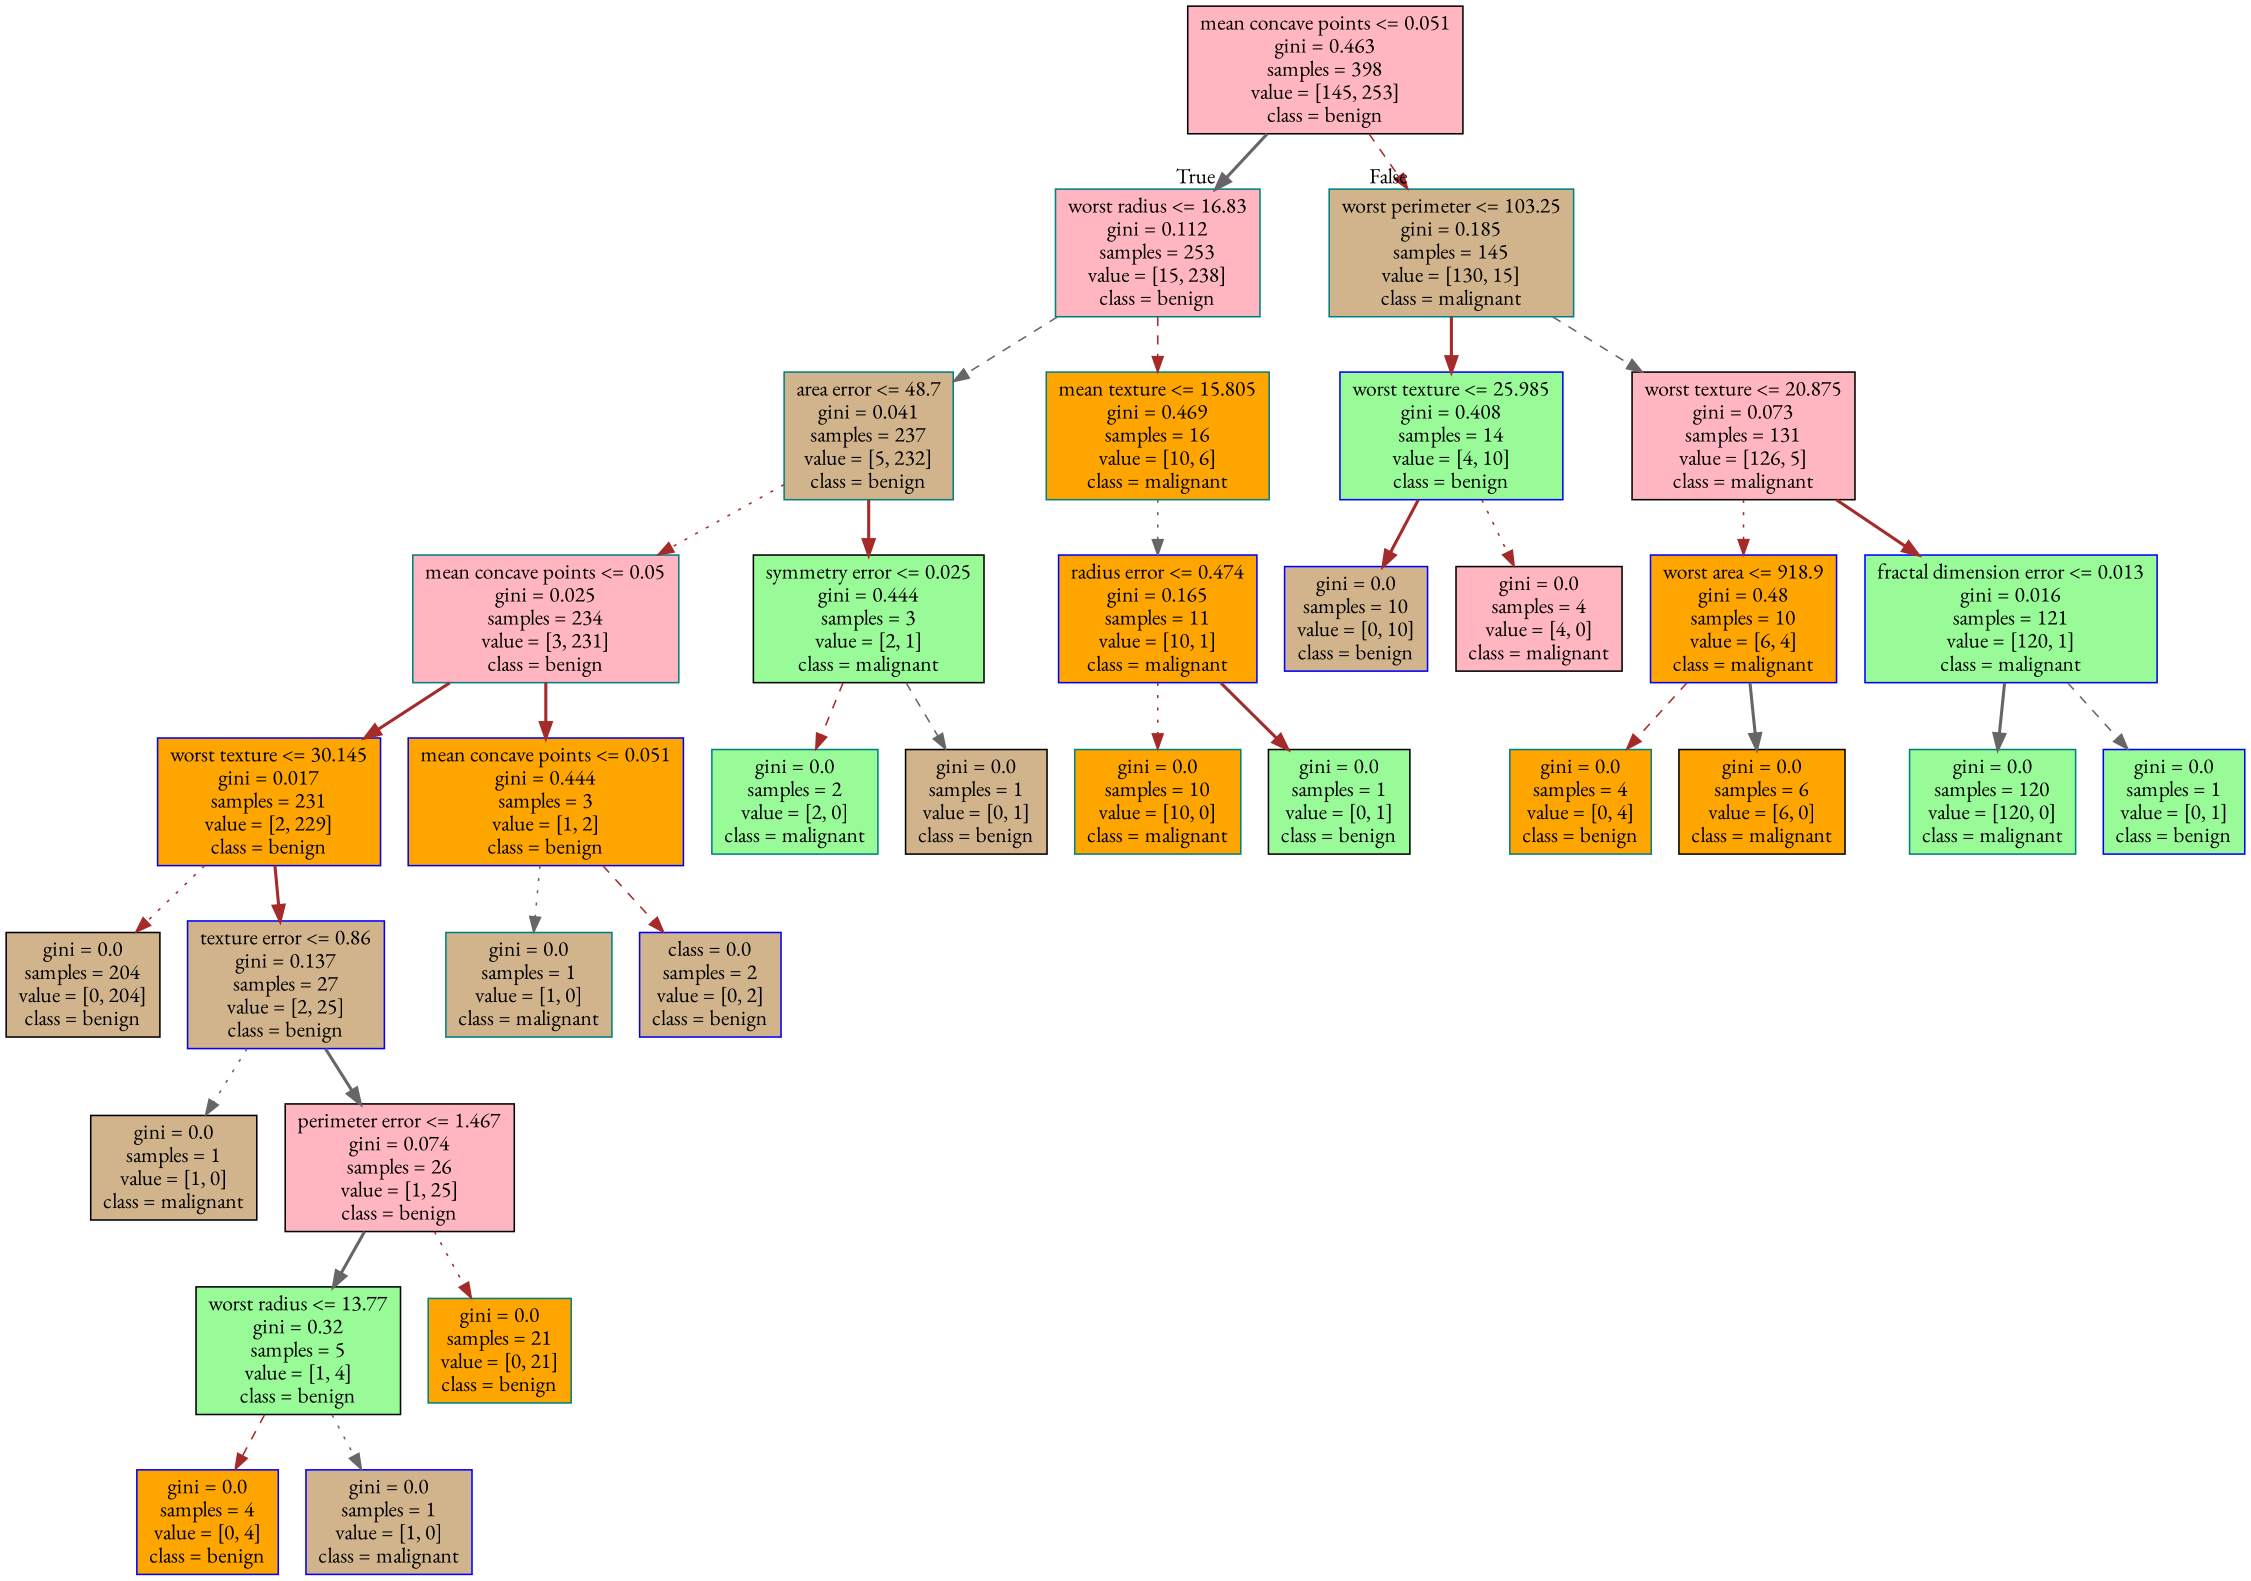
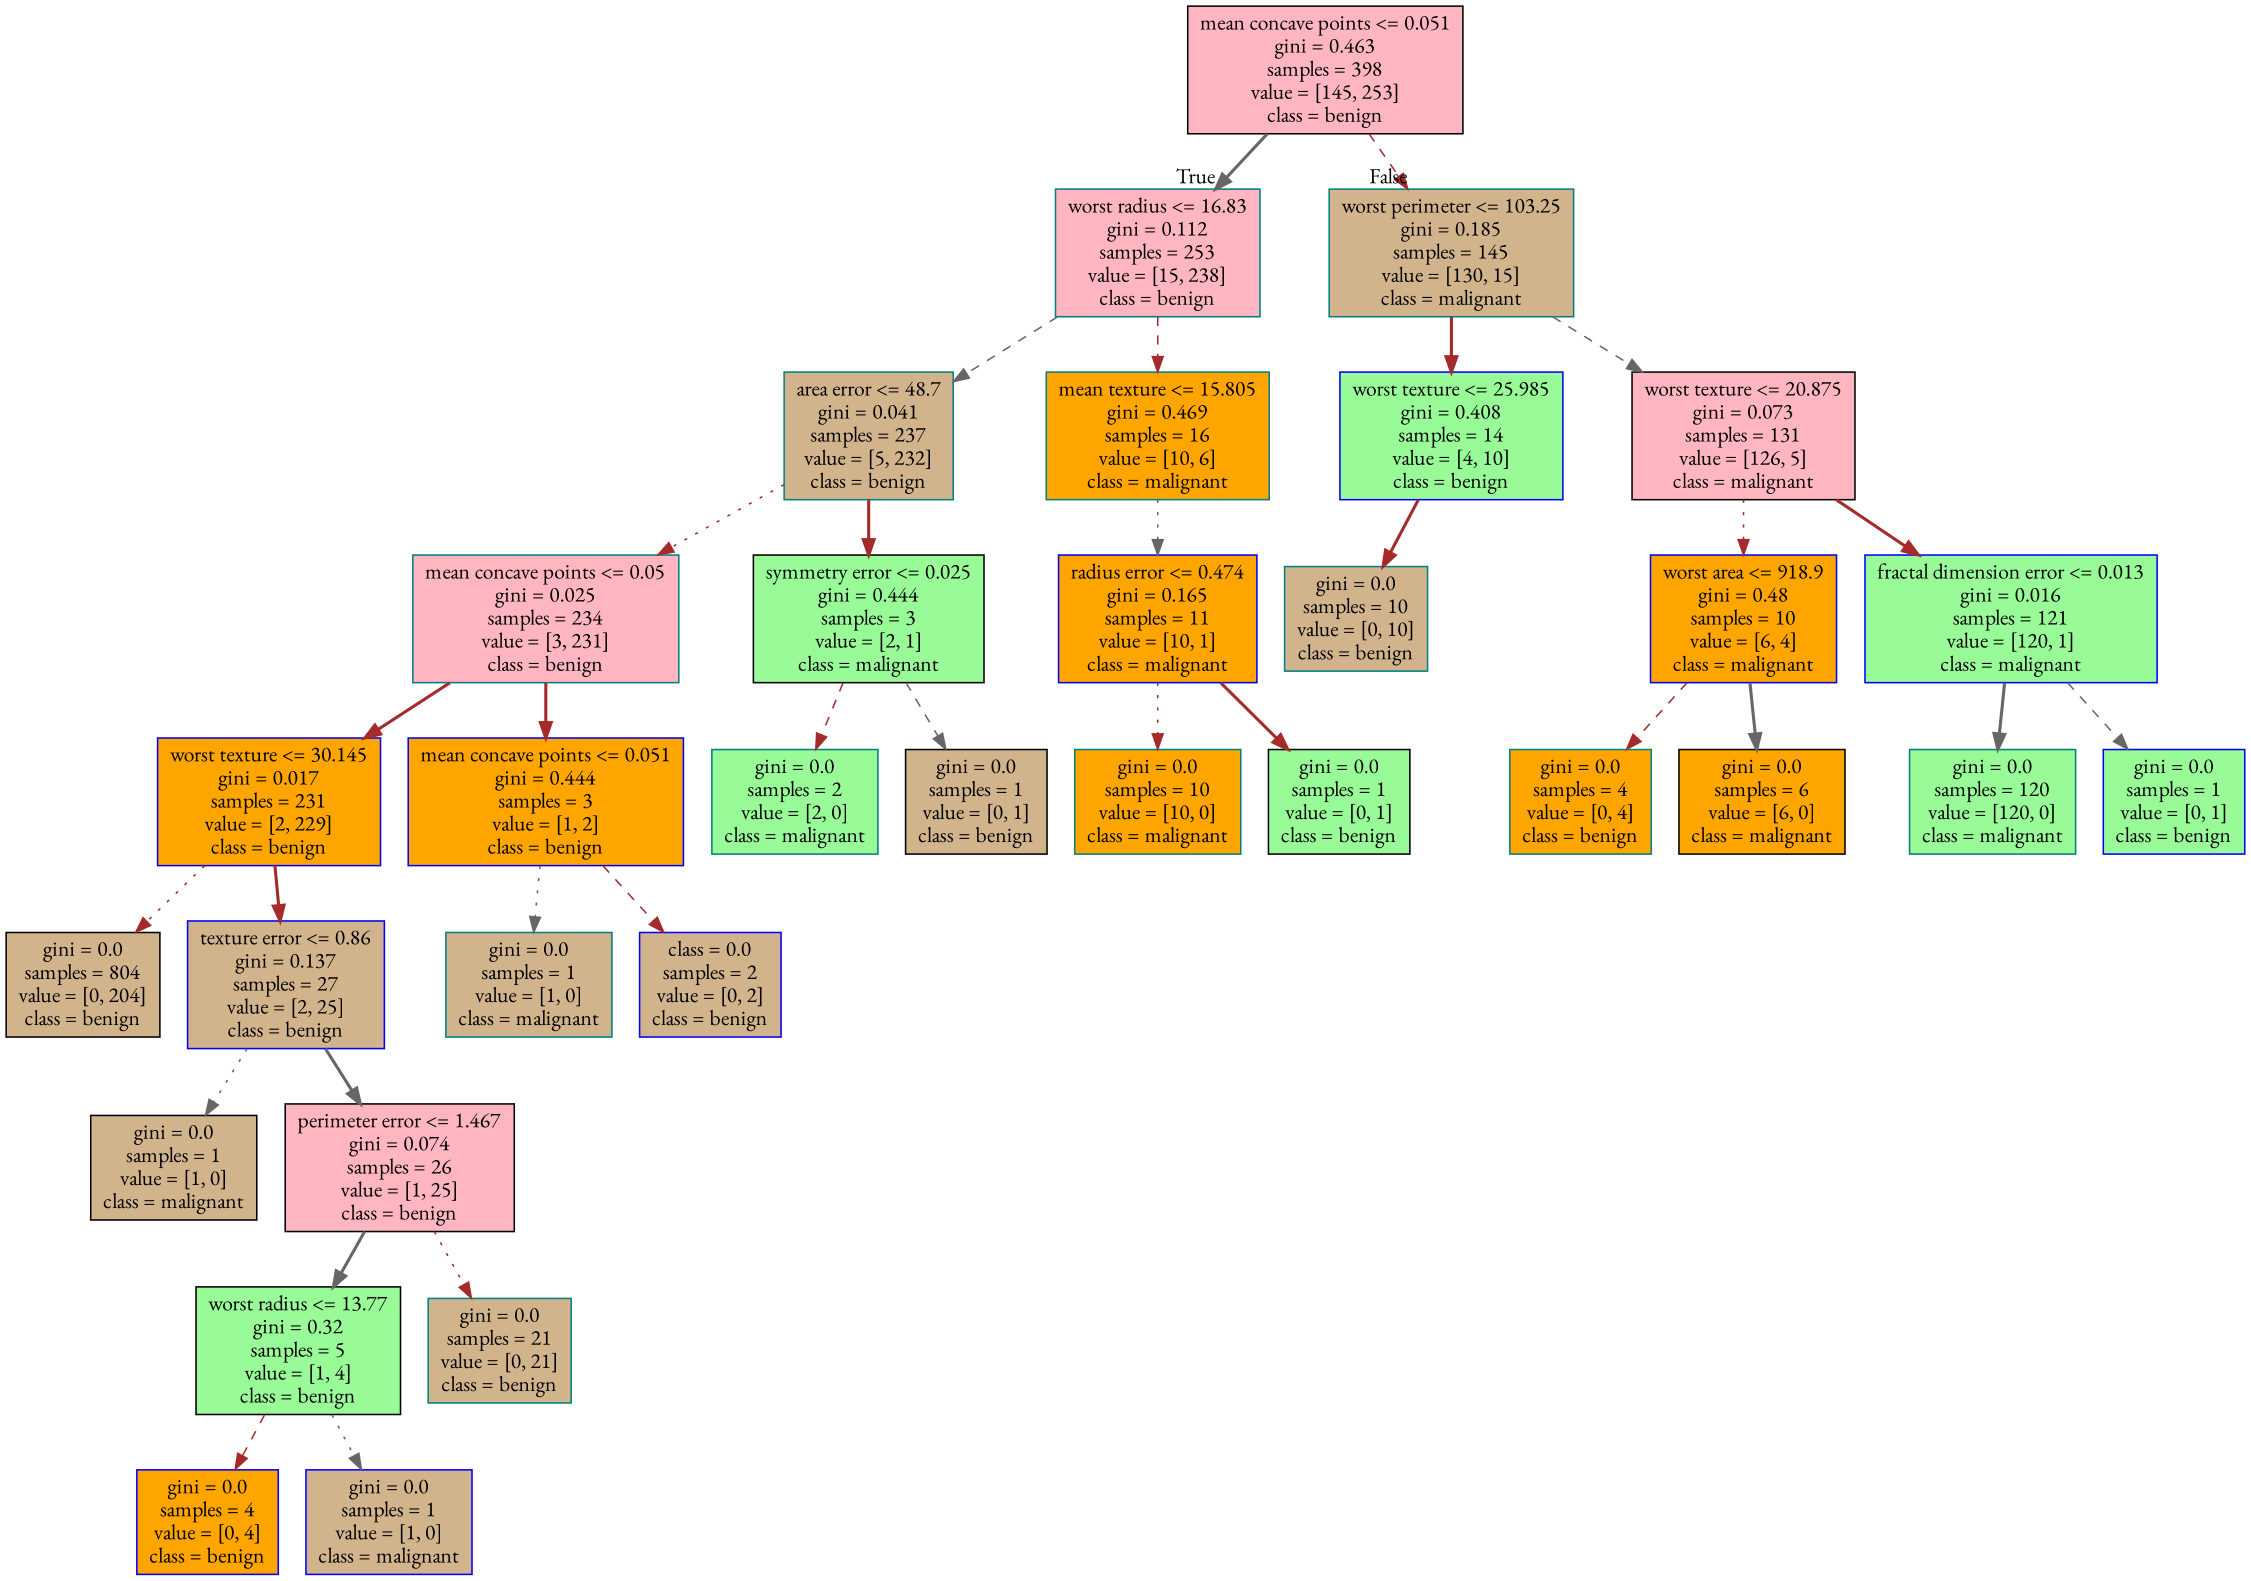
node "gini = 0.0 samples = 10 value = [0, 10] class = benign": color blue -> teal
node "gini = 0.0 samples = 4 value = [4, 0] class = malignant": removed
node "gini = 0.0 samples = 204 value = [0, 204] class = benign": label "gini = 0.0 samples = 204 value = [0, 204] class = benign" -> "gini = 0.0 samples = 804 value = [0, 204] class = benign"
node "gini = 0.0 samples = 21 value = [0, 21] class = benign": fillcolor orange -> tan
